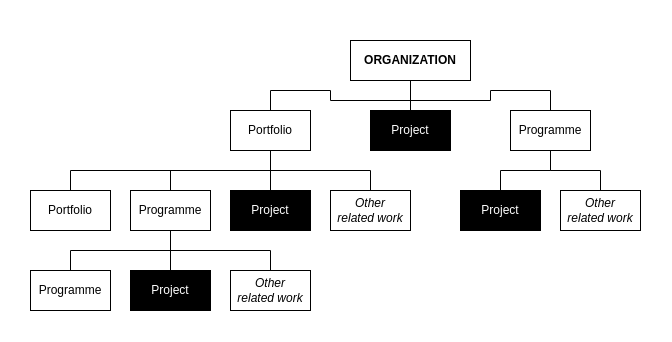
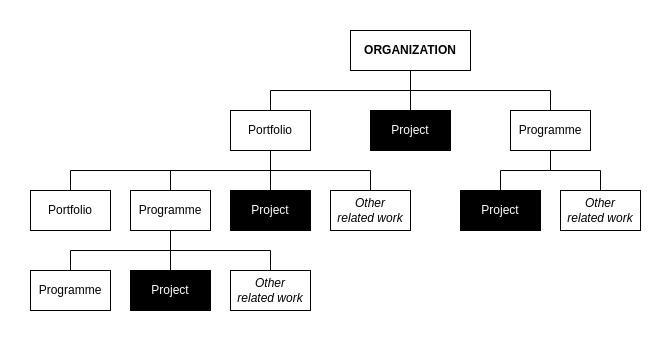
node "ORGANIZATION": moved (411, 61) -> (411, 51)
